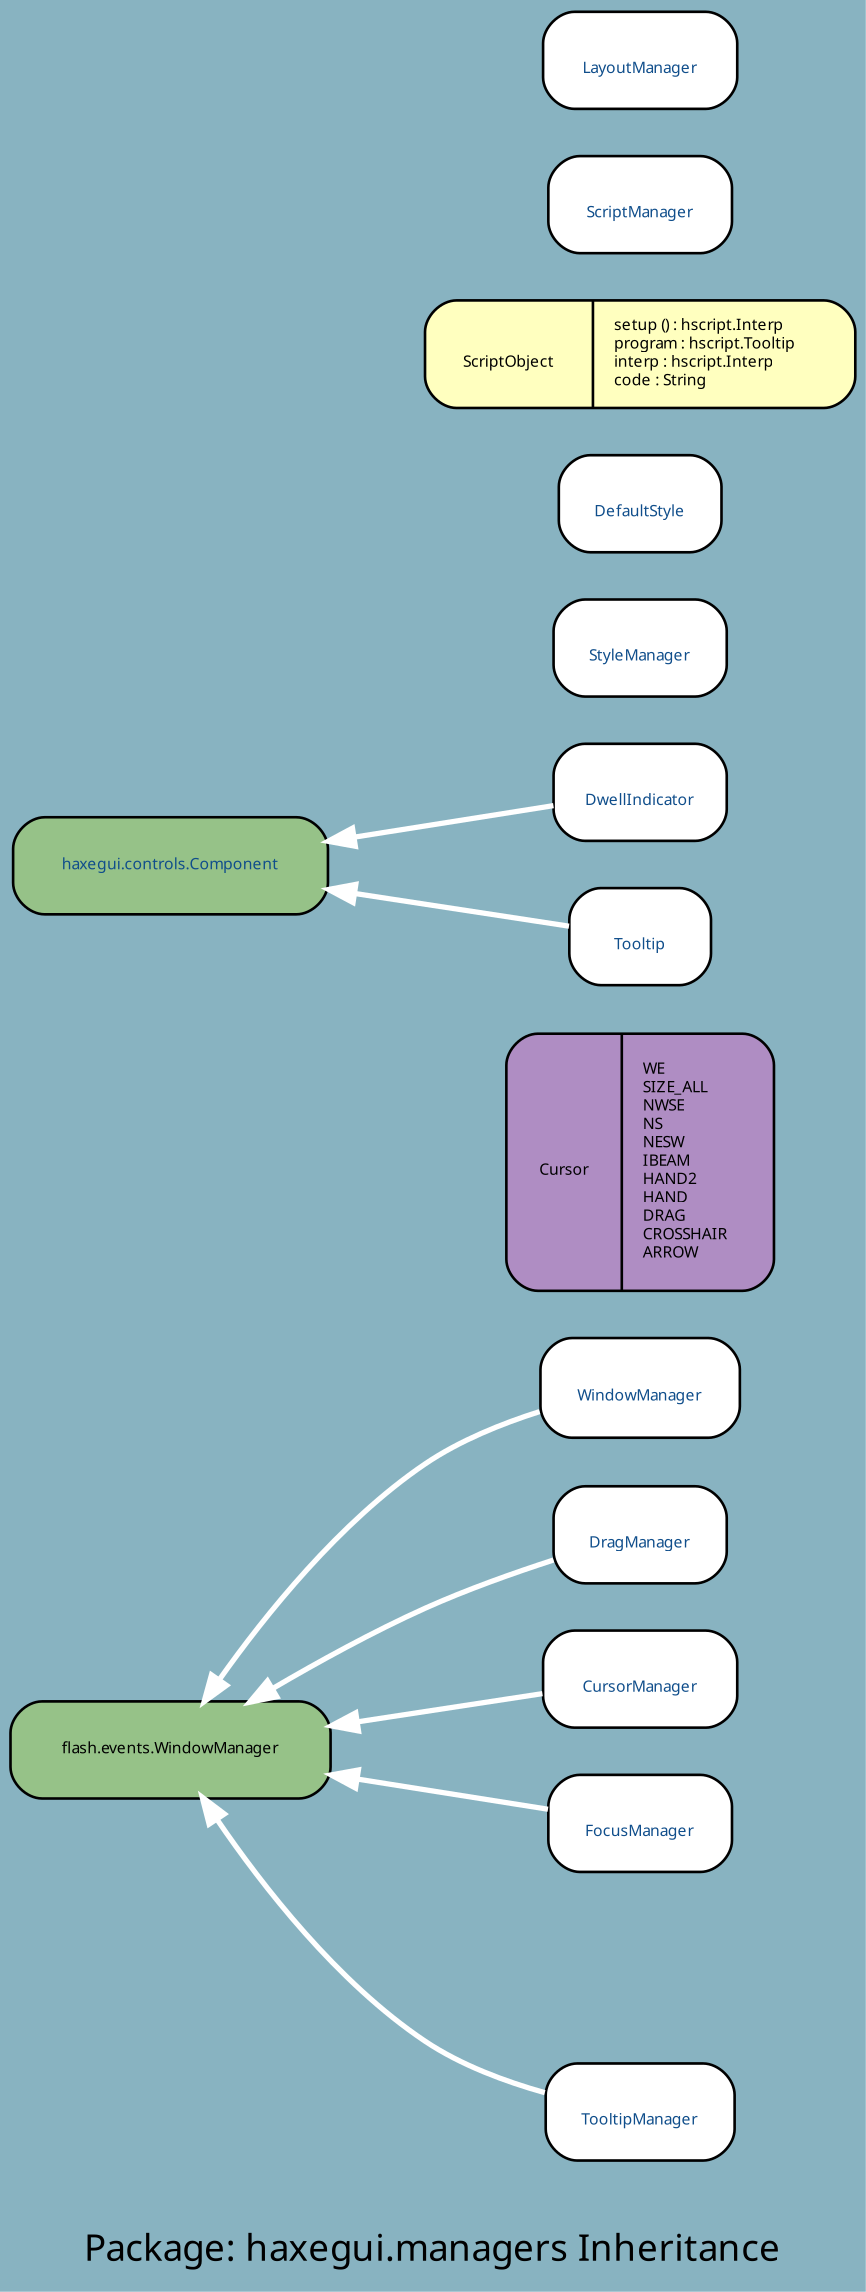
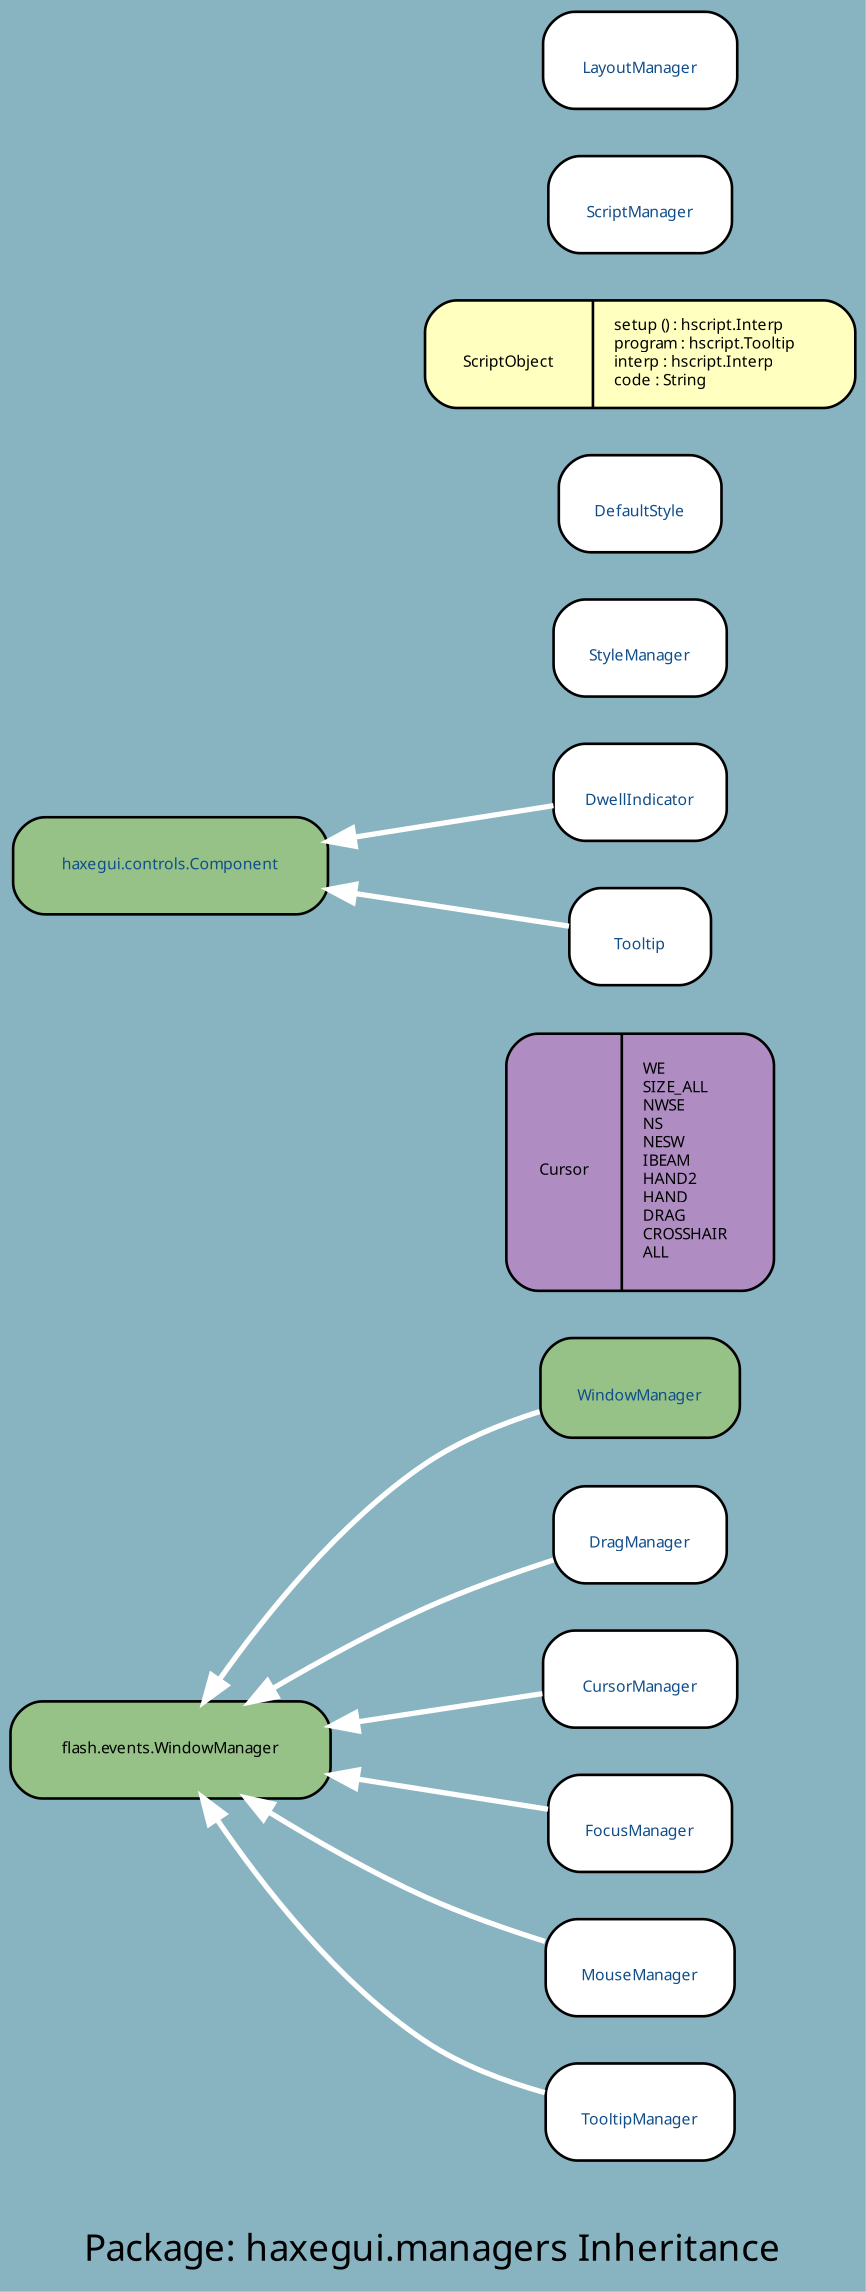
node "Cursor": text "ARROW" -> "ALL"
node "WindowManager": fillcolor white -> #96c288
node "MouseManager": added
